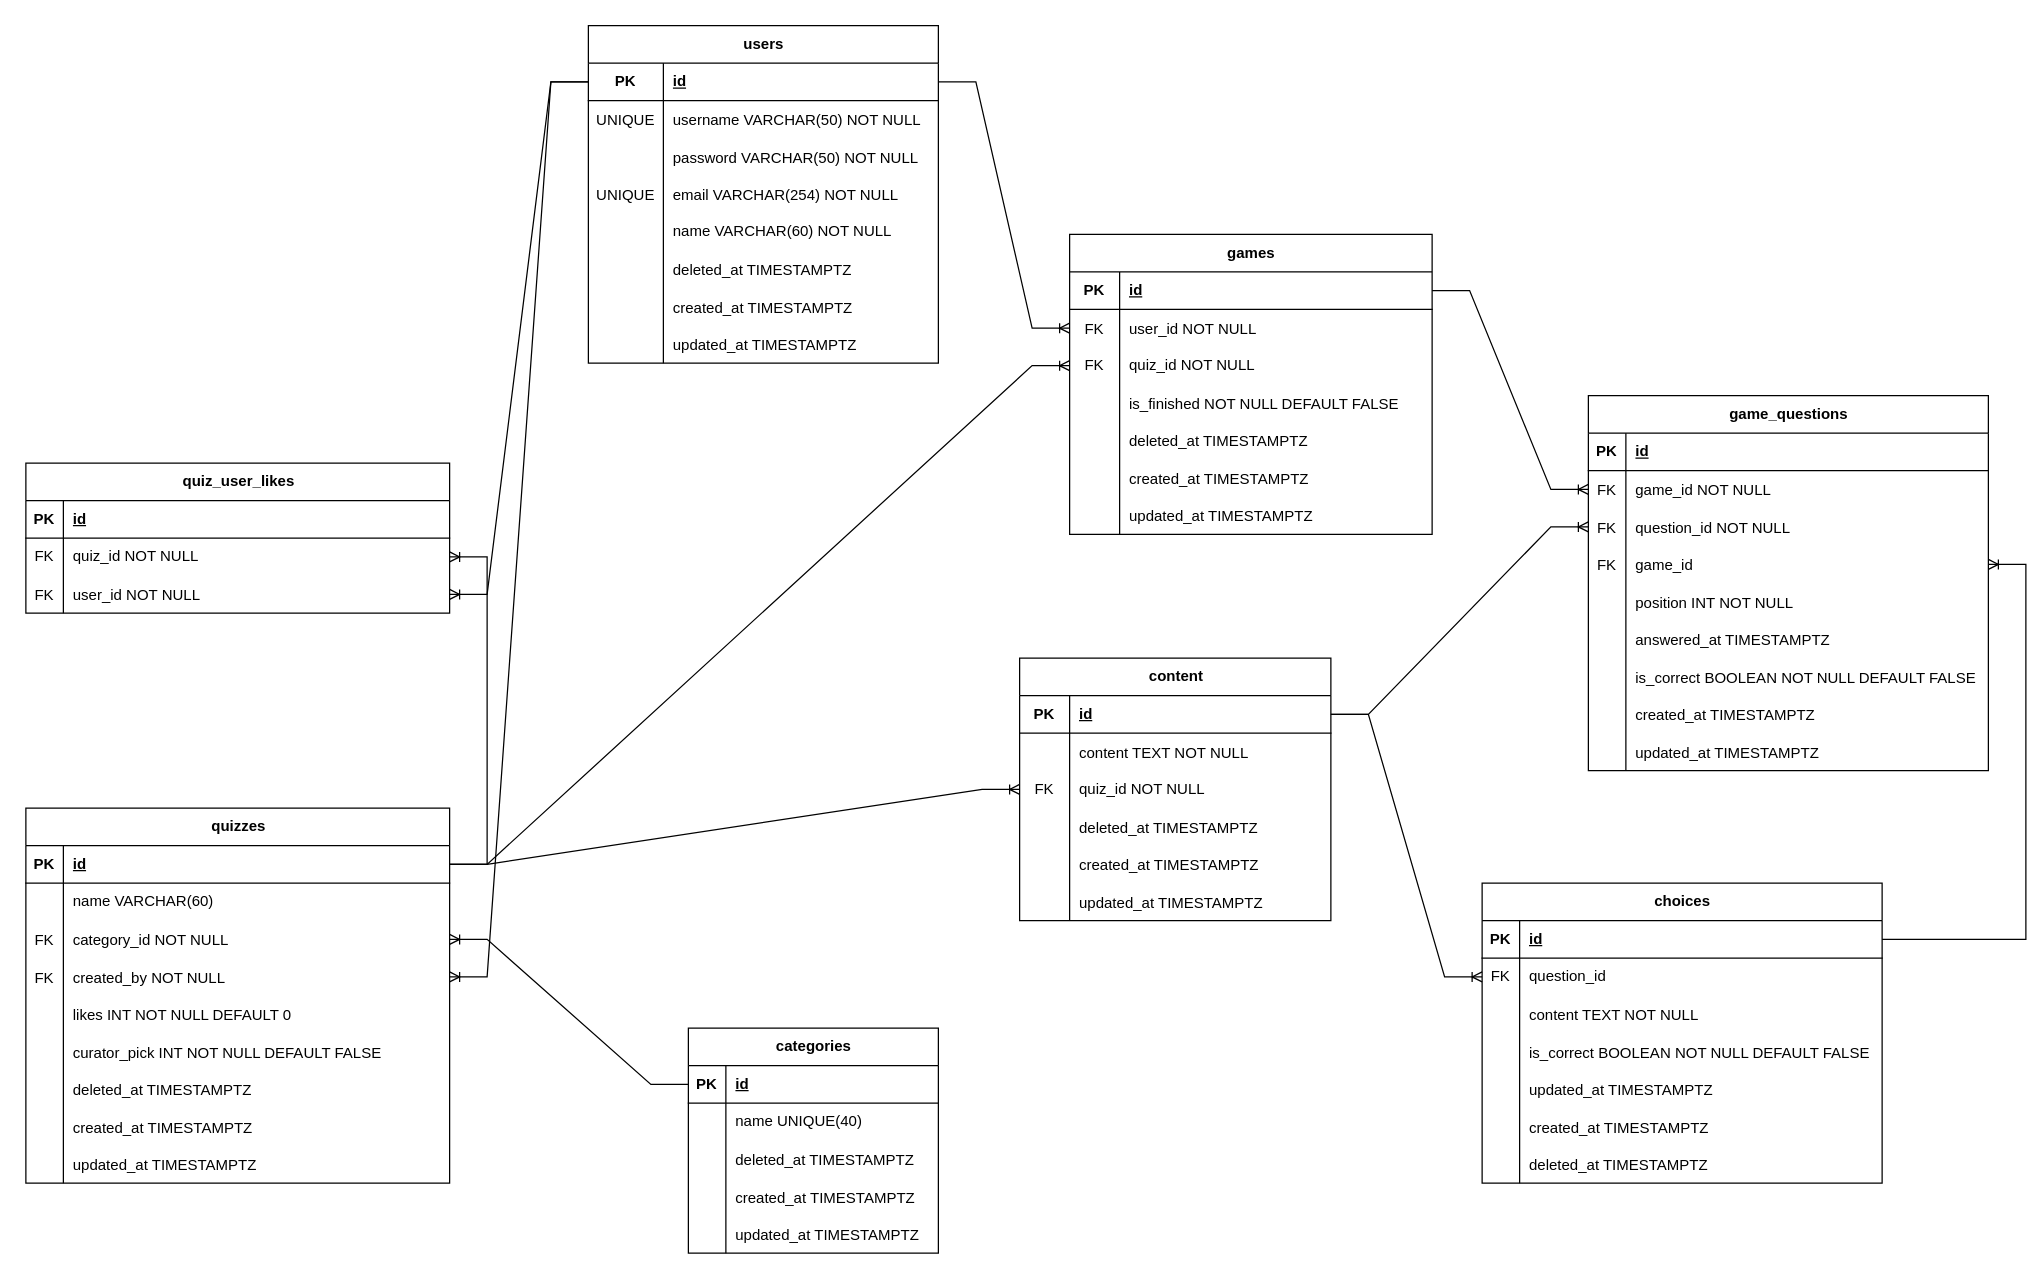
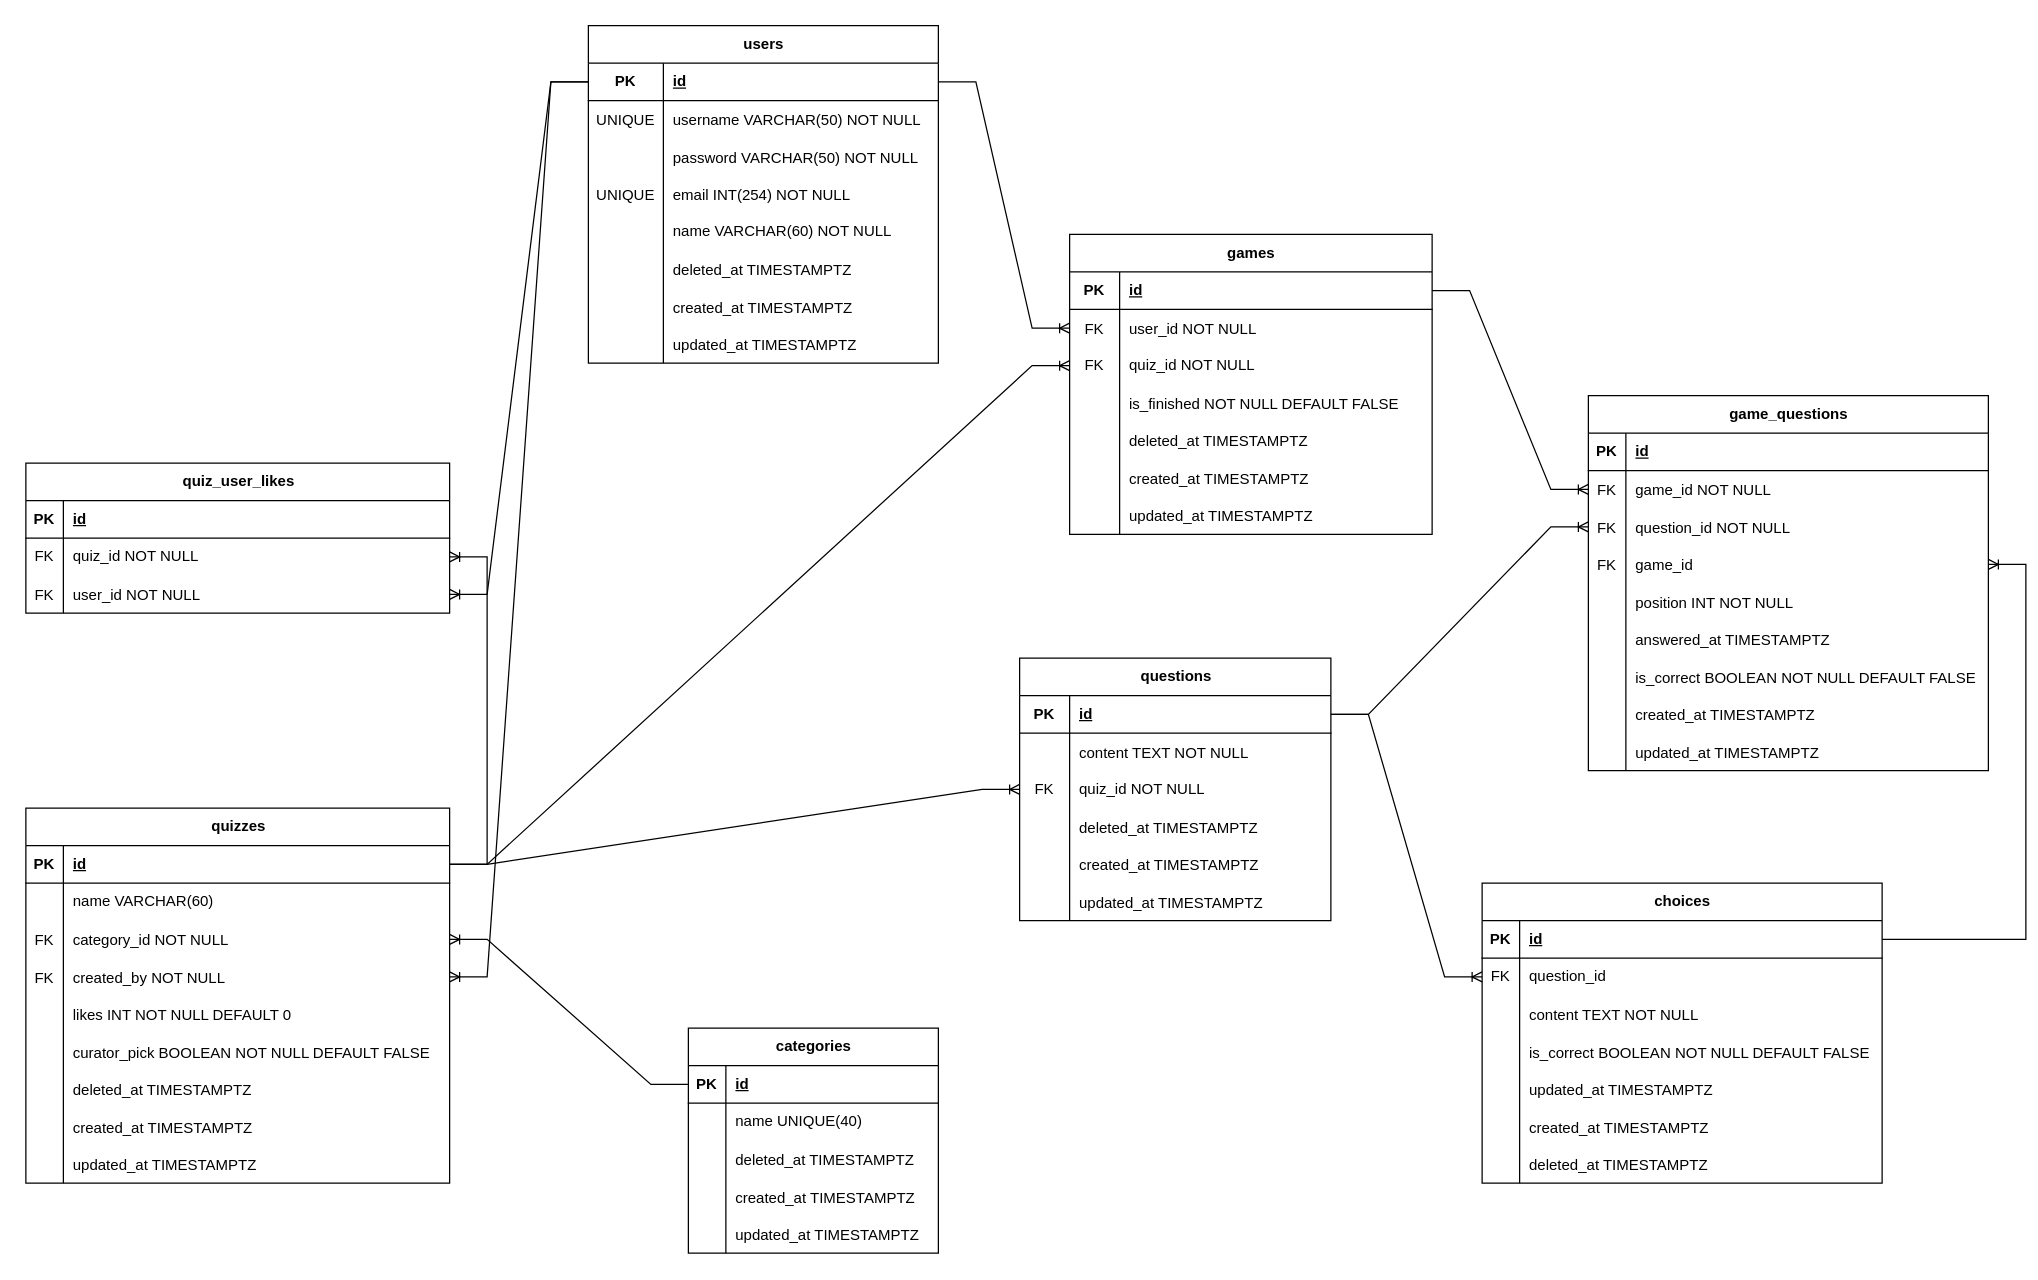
node "email VARCHAR(254) NOT NULL": label "email VARCHAR(254) NOT NULL" -> "email INT(254) NOT NULL"
node "content": label "content" -> "questions"
node "curator_pick INT NOT NULL DEFAULT FALSE": label "curator_pick INT NOT NULL DEFAULT FALSE" -> "curator_pick BOOLEAN NOT NULL DEFAULT FALSE"
